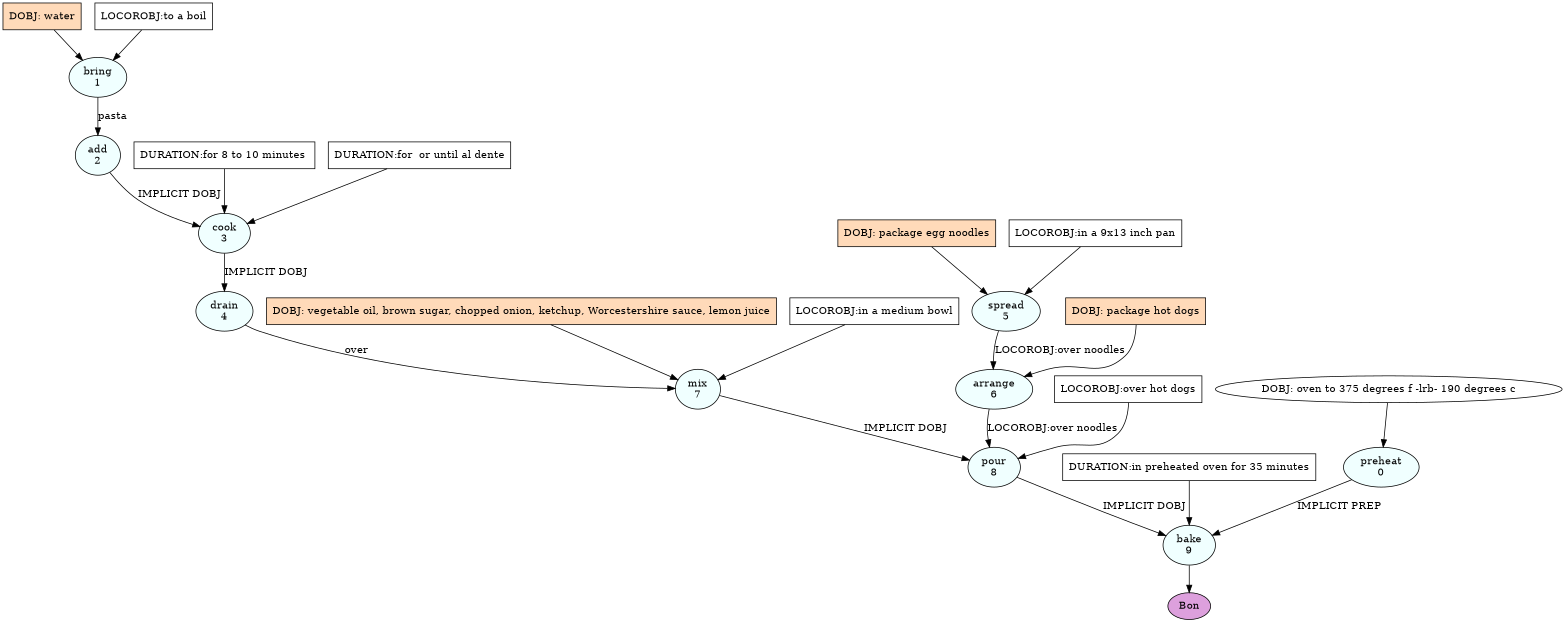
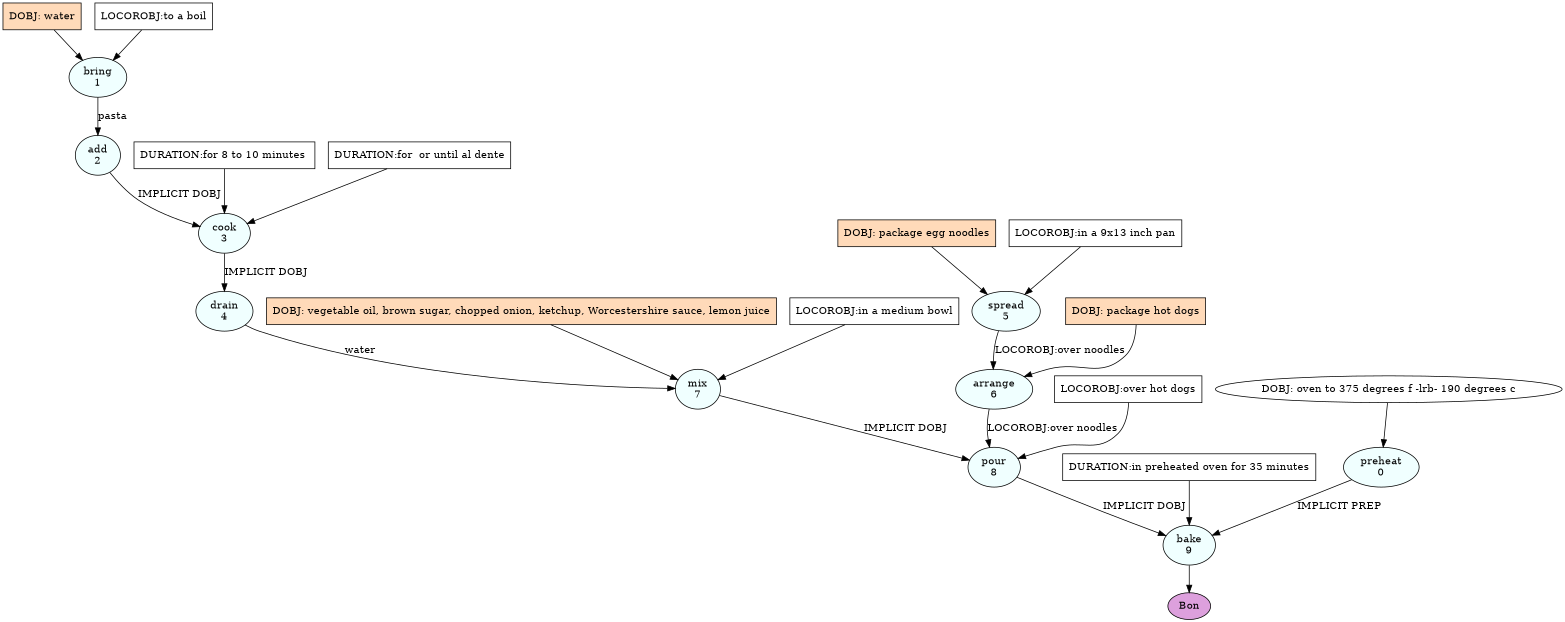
edge "drain 4" -> "mix 7": label " over " -> " water "
